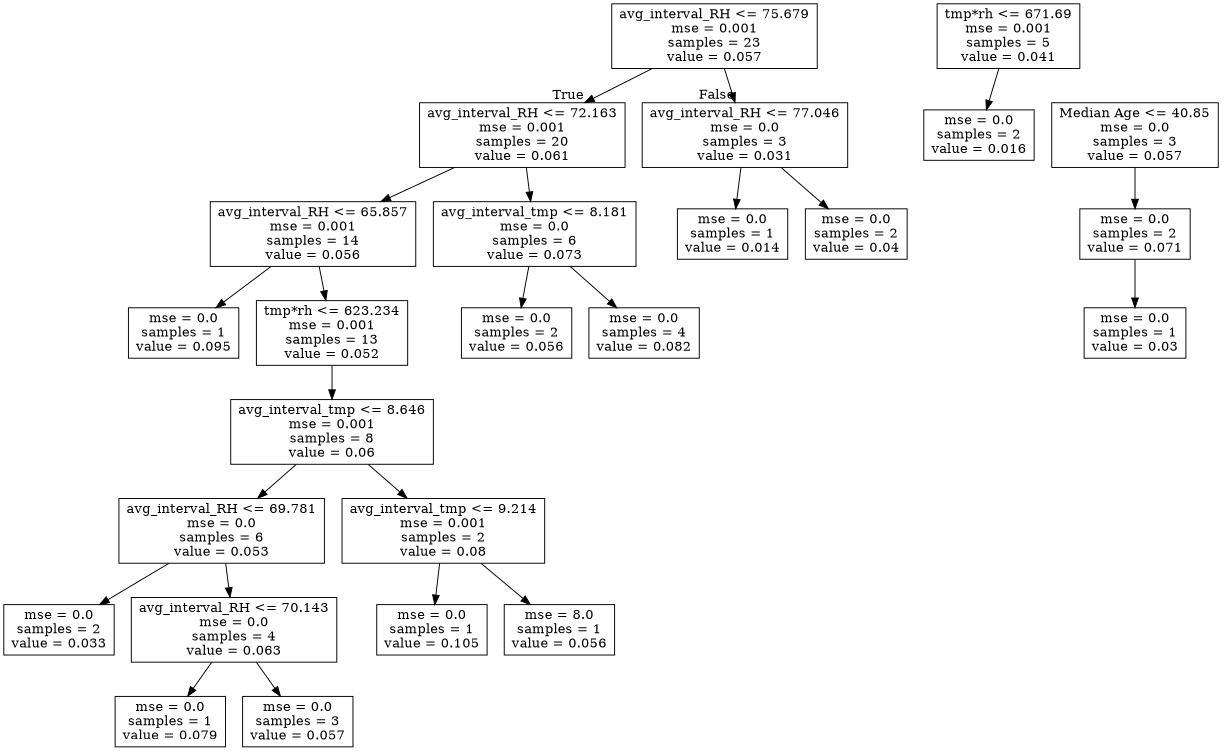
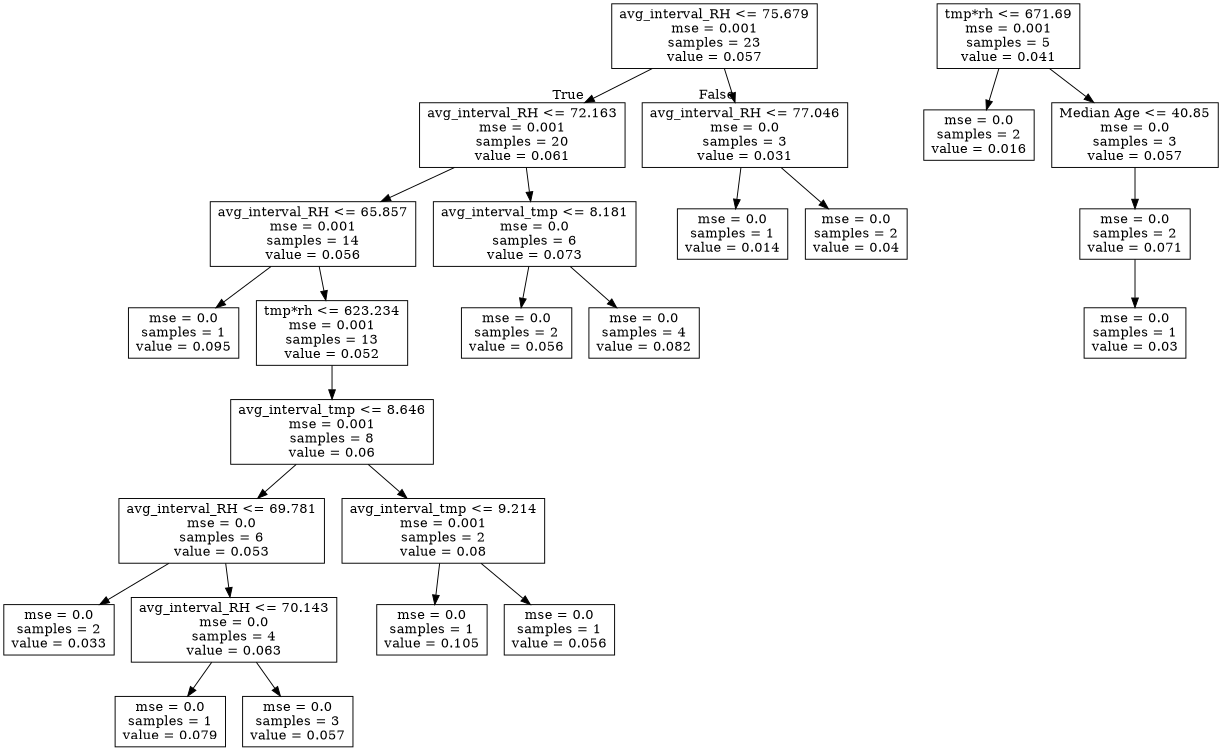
edge "tmp*rh <= 671.69 mse = 0.001 samples = 5 value = 0.041" -> "Median Age <= 40.85 mse = 0.0 samples = 3 value = 0.057": added
node "mse = 8.0 samples = 1 value = 0.056": label "mse = 8.0 samples = 1 value = 0.056" -> "mse = 0.0 samples = 1 value = 0.056"
